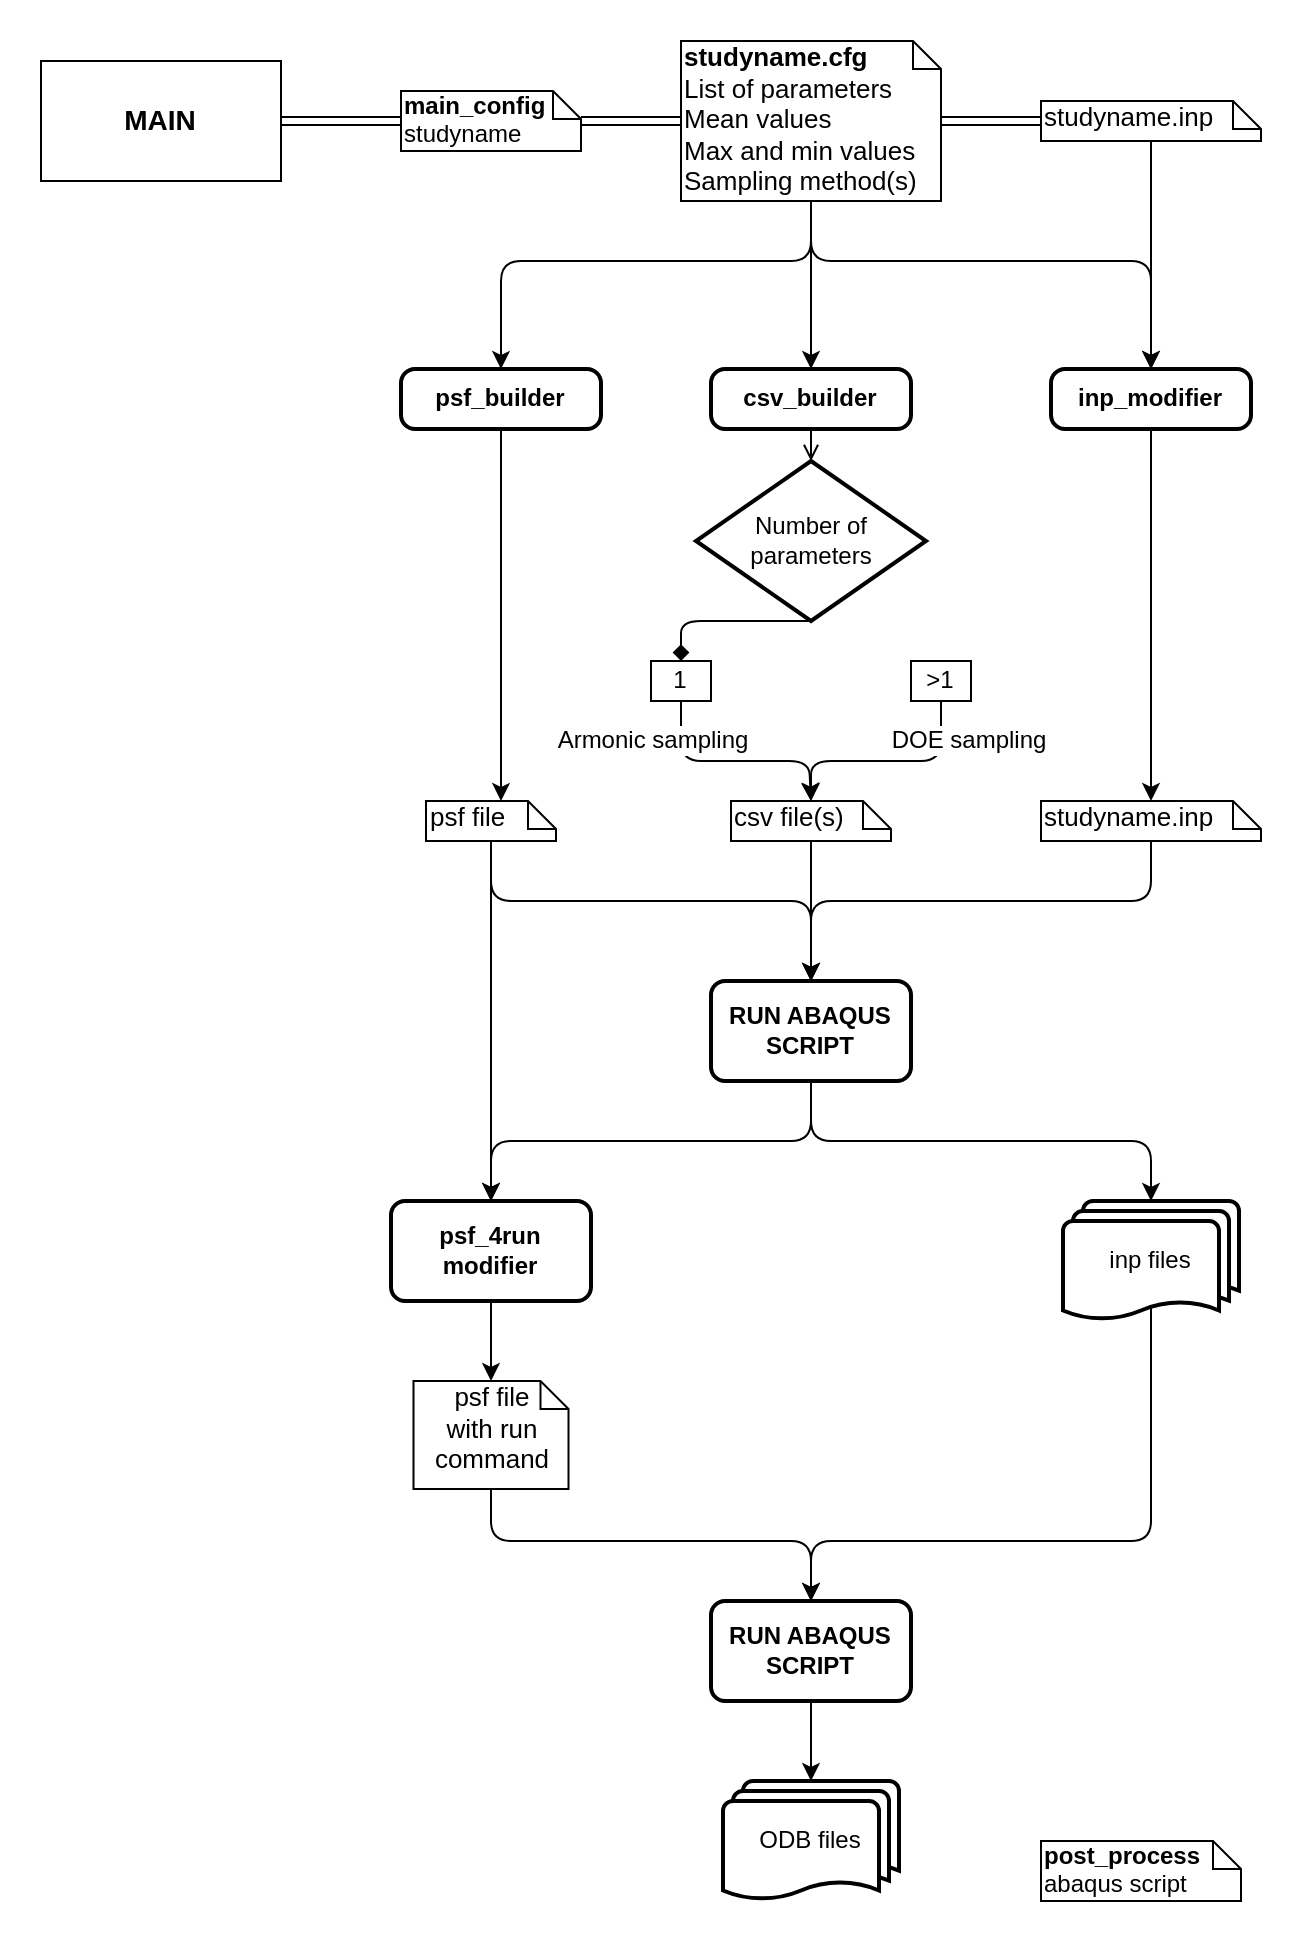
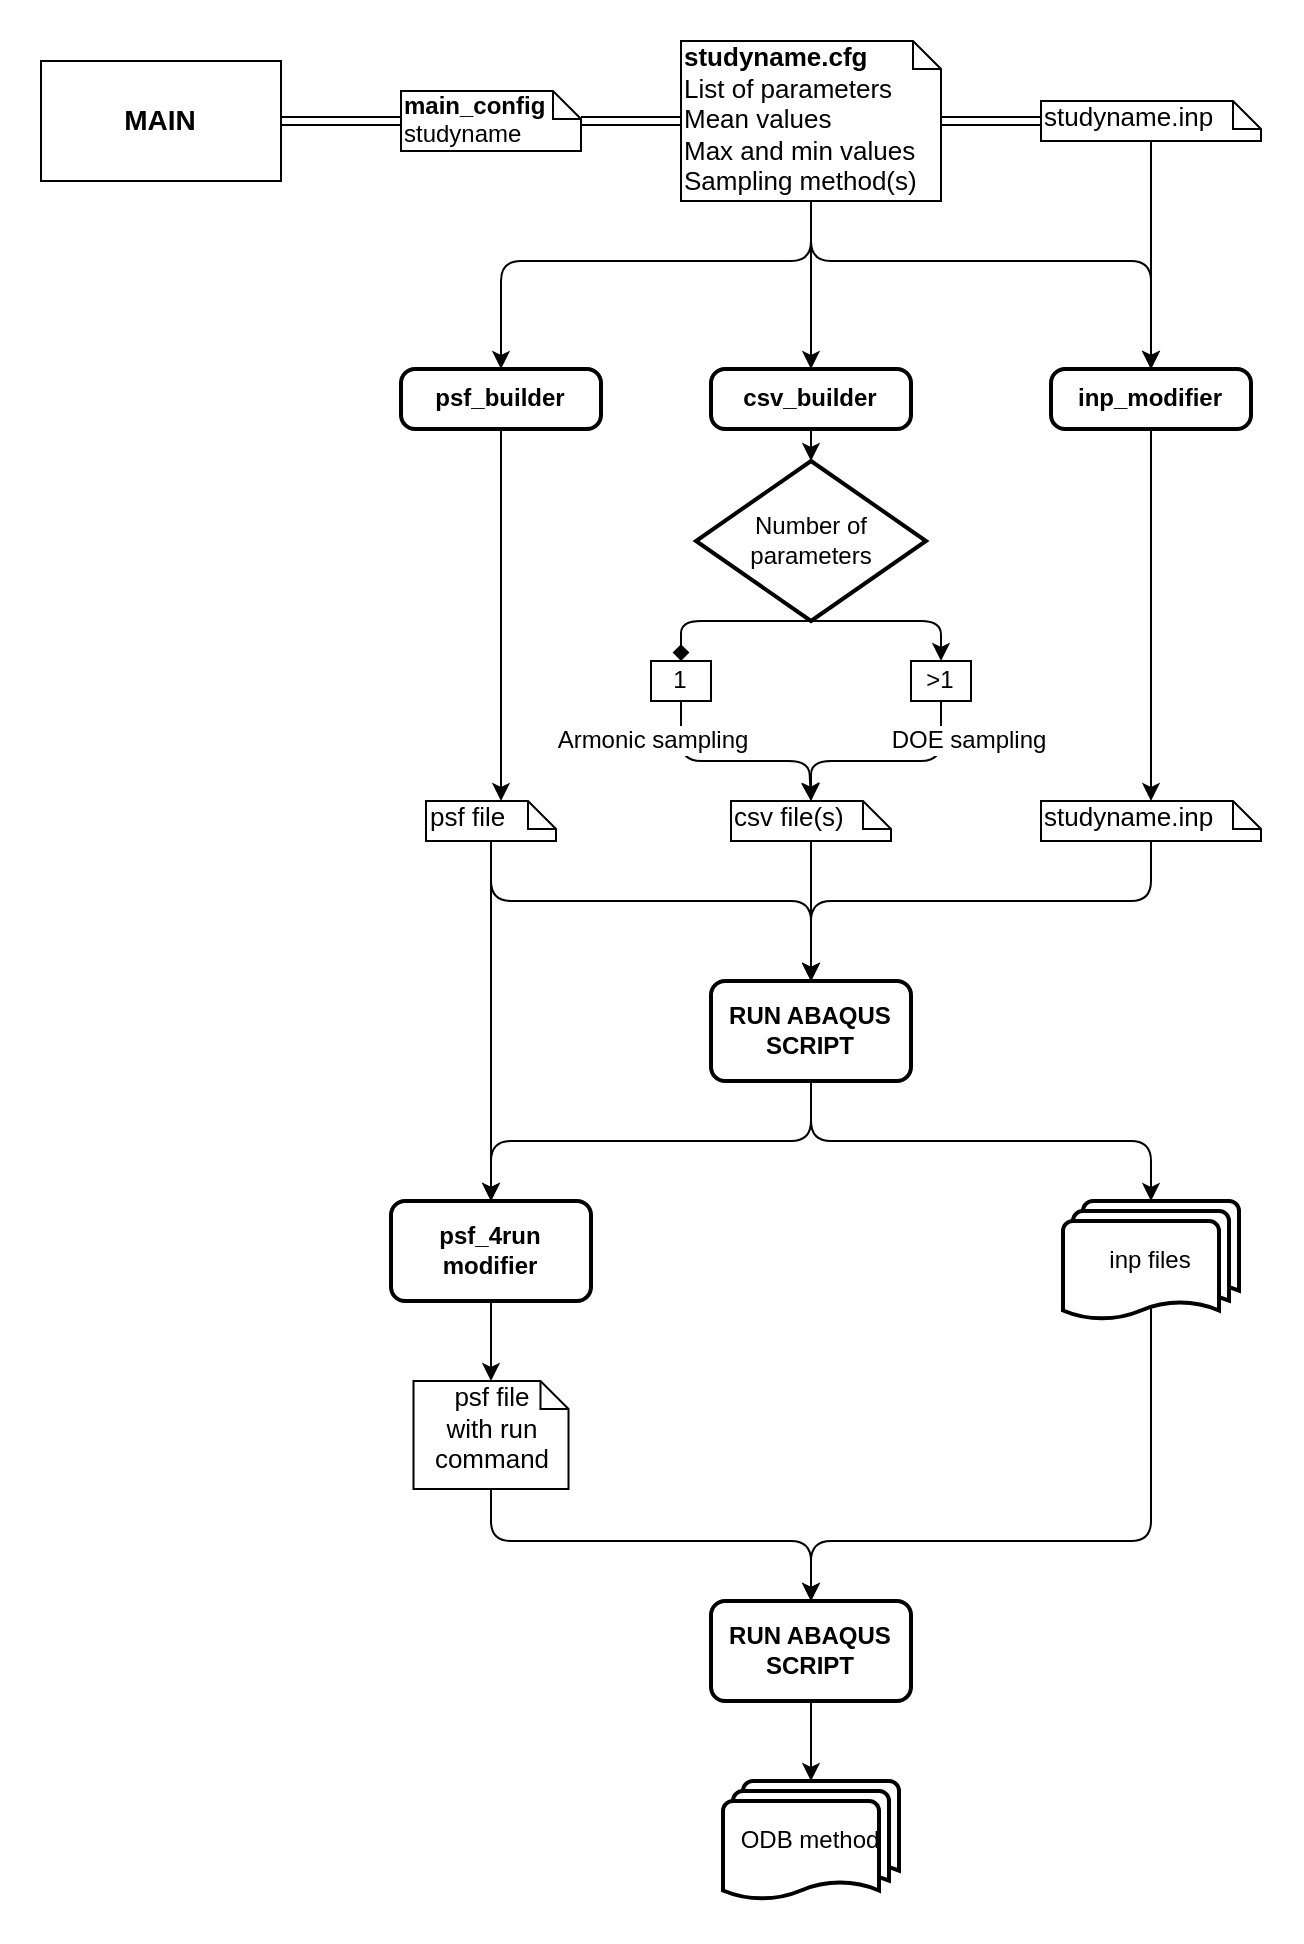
edge "csv_builder" -> "Number of parameters": arrowhead open -> classic
edge "Number of parameters" -> ">1": added
node "ODB files": label "ODB files" -> "ODB method"
node "post_process abaqus script": removed
